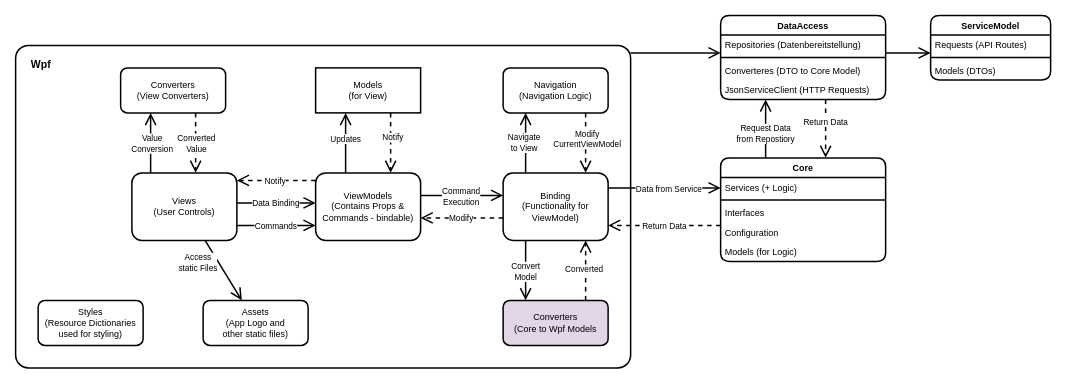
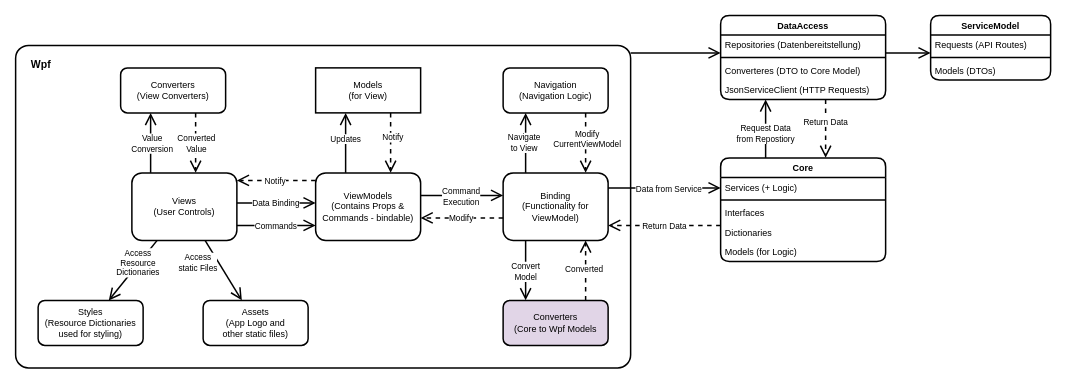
node "Configuration": label "Configuration" -> "Dictionaries"
edge "Views (User Controls)" -> "Styles (Resource Dictionaries used for styling)": added, label "Access Resource Dictionaries"
